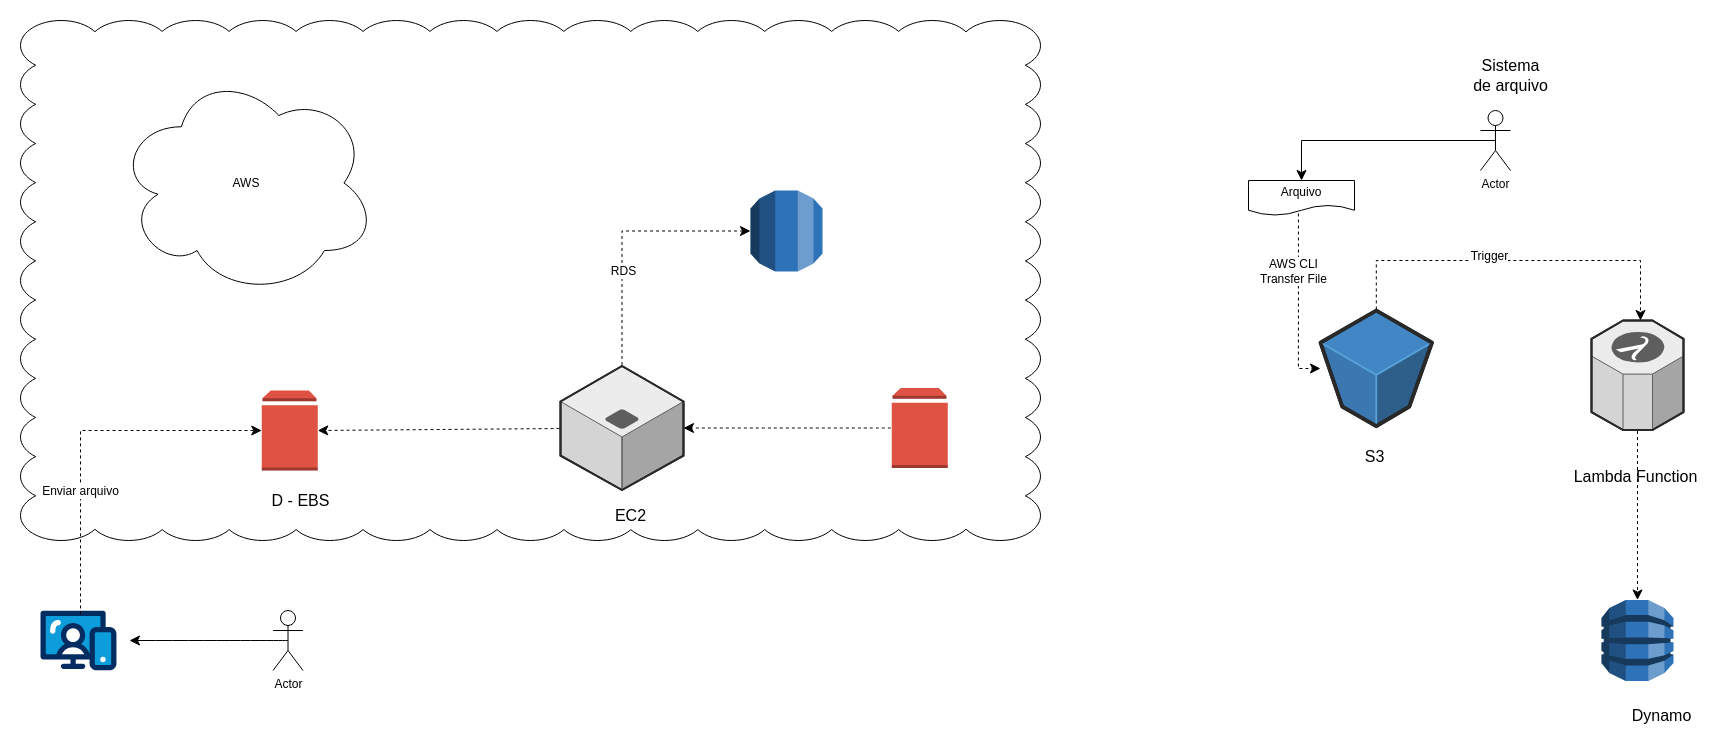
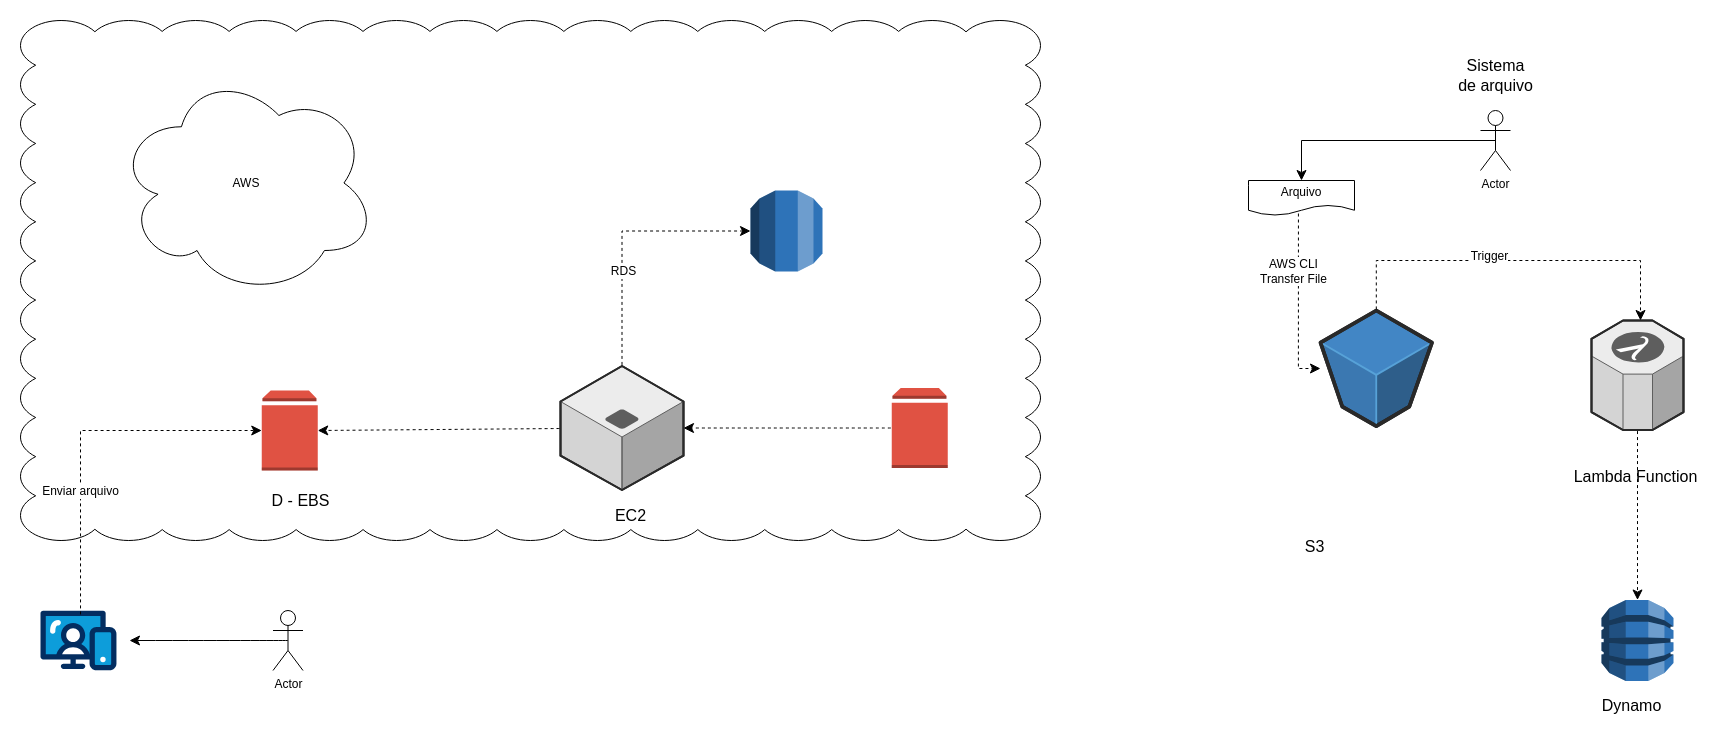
node "Sistema de arquivo": moved (1511, 76) -> (1496, 76)
node "S3": moved (1375, 457) -> (1315, 547)
node "Dynamo": moved (1662, 716) -> (1632, 706)
